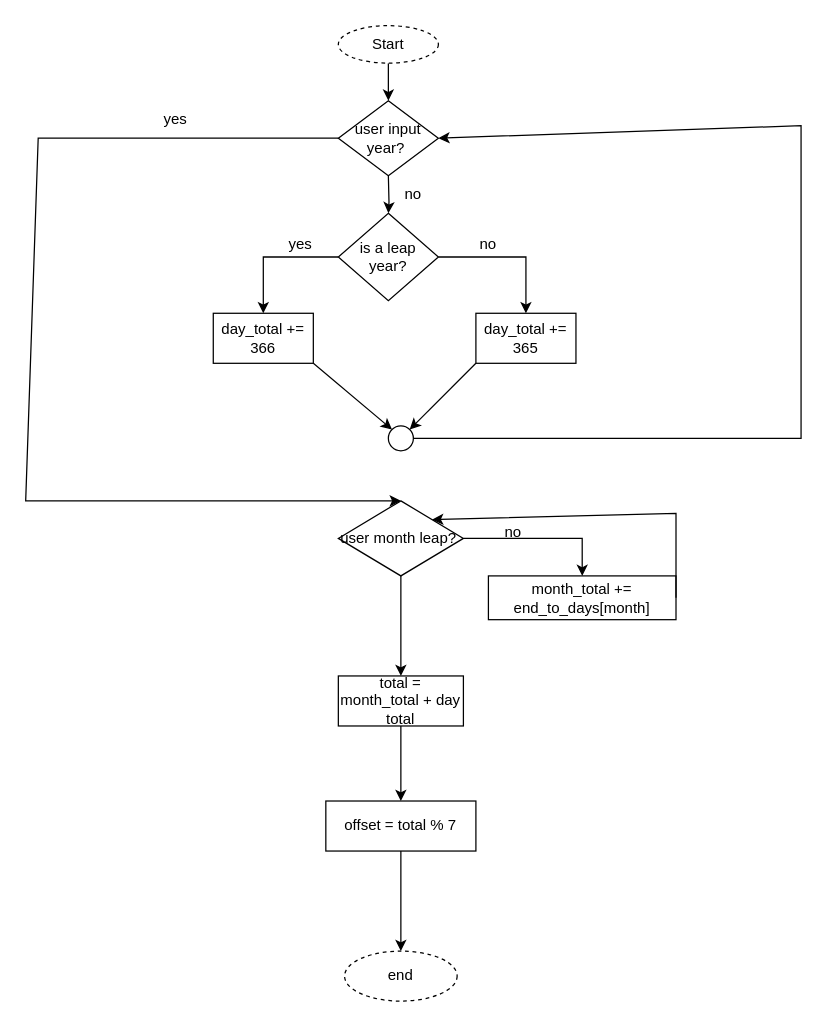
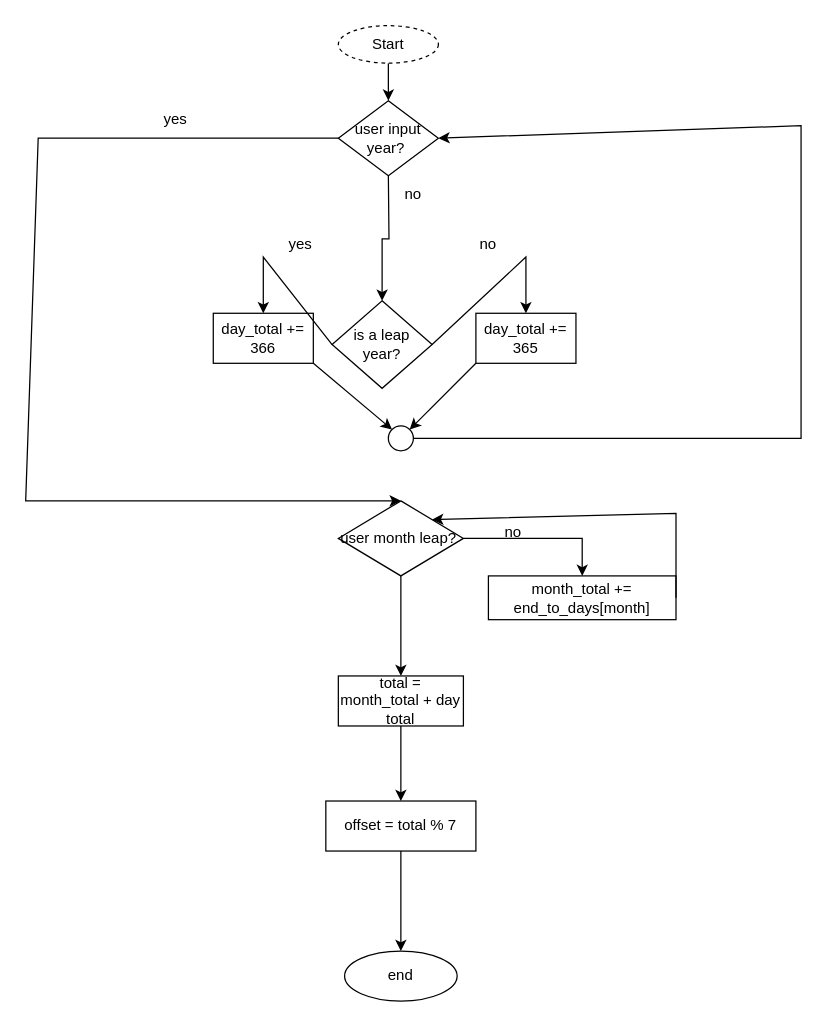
node "is a leap year?": moved (388, 257) -> (382, 344)
node "end": style dashed -> solid
